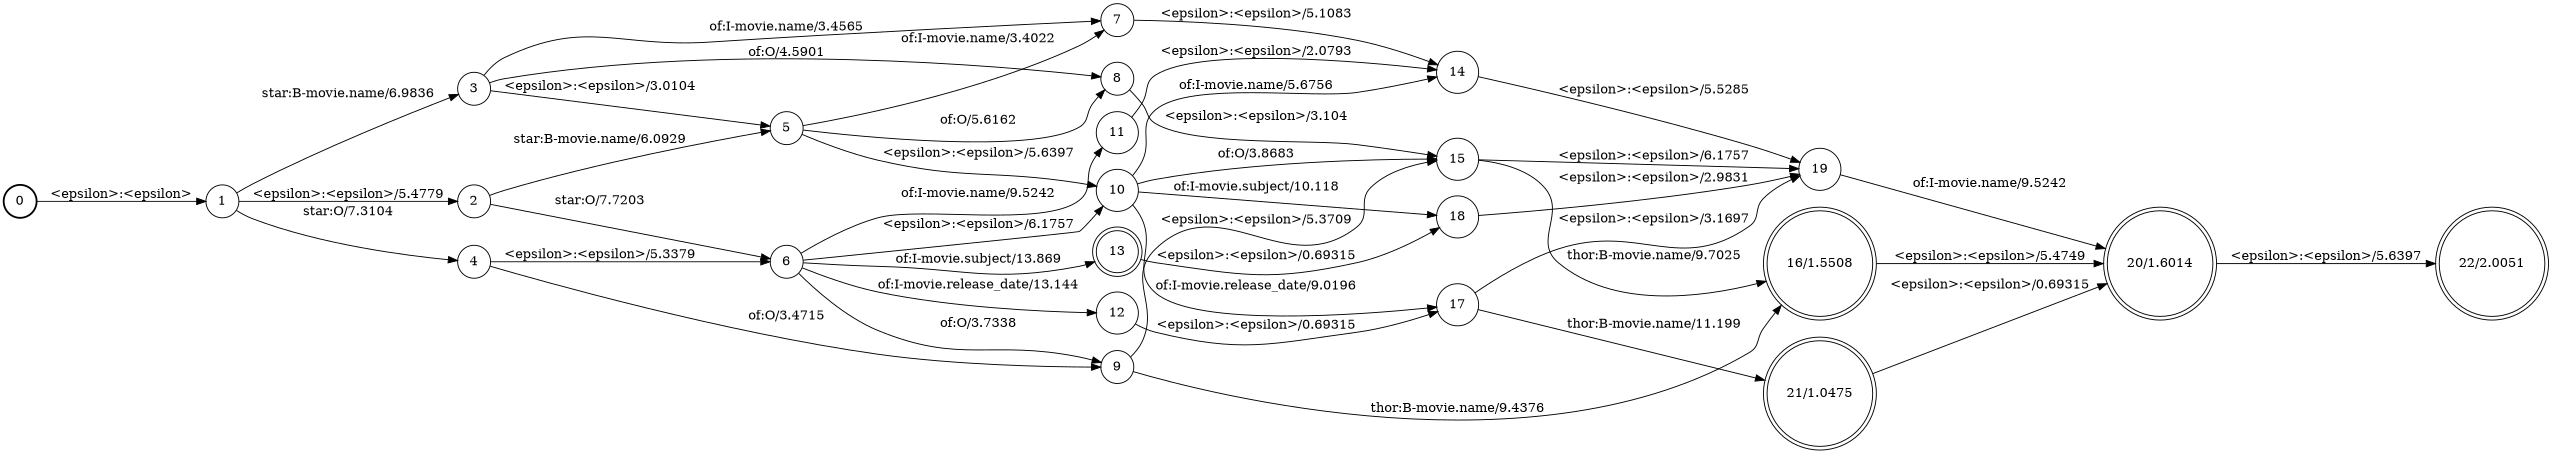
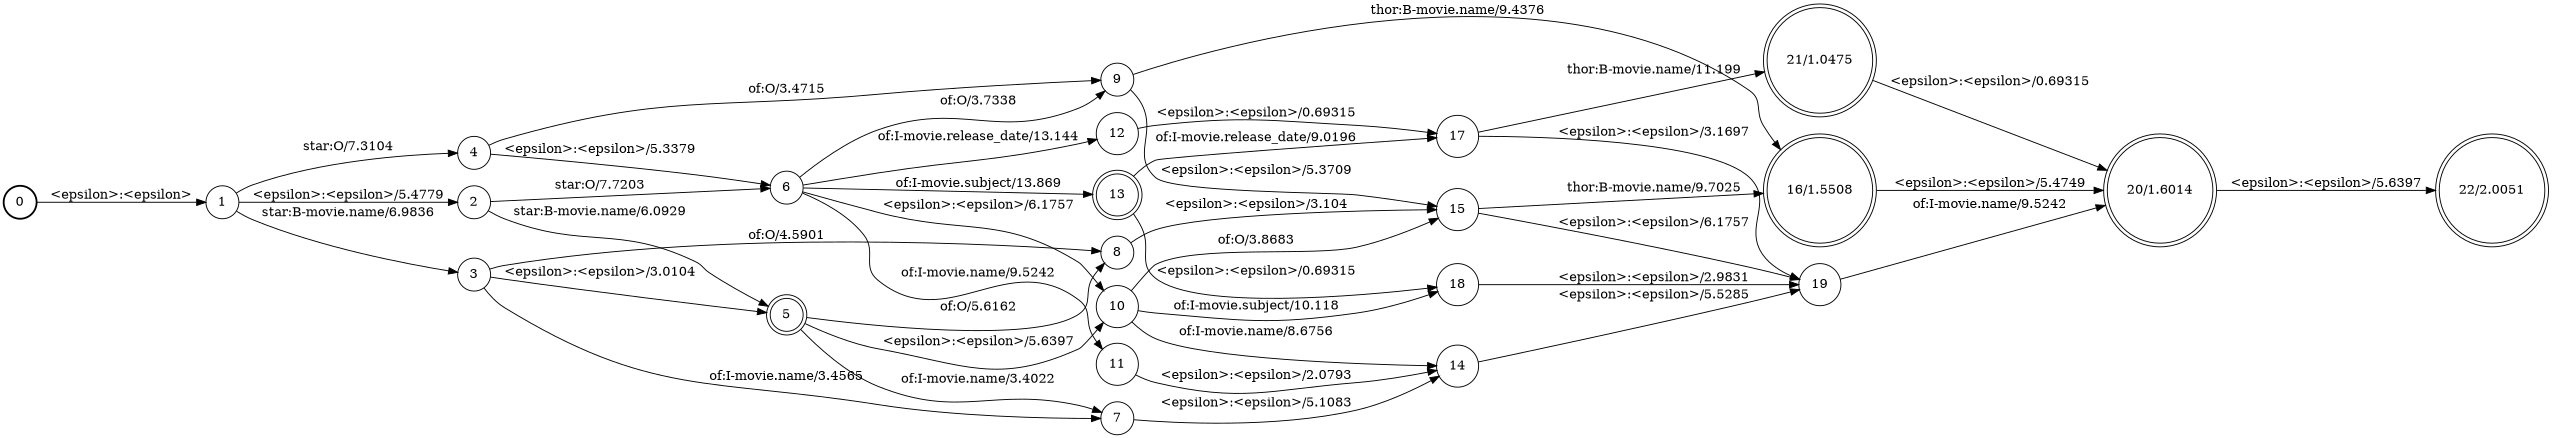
edge "10" -> "14": label "of:I-movie.name/5.6756" -> "of:I-movie.name/8.6756"
node "5": shape circle -> doublecircle
edge "10" -> "17": now "13" -> "17"
